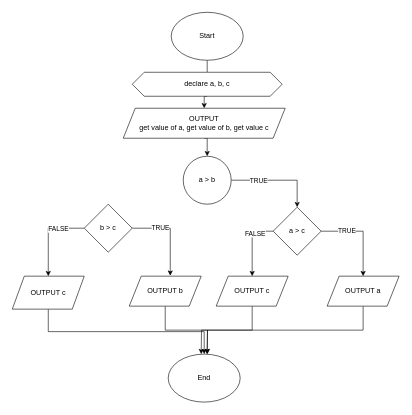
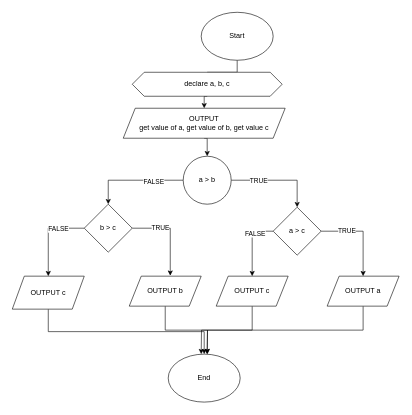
node "Start": moved (207, 36) -> (237, 36)
edge "a > b" -> "b > c": added, label "FALSE"
